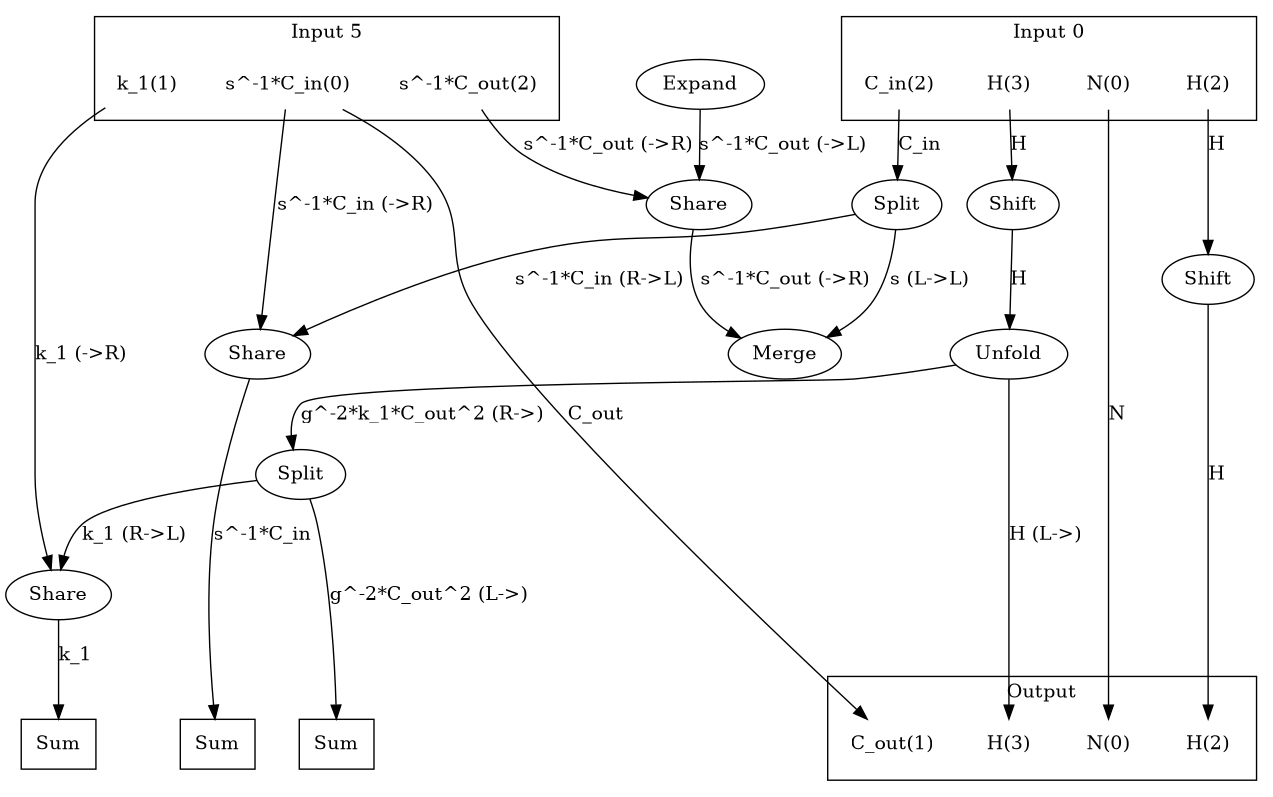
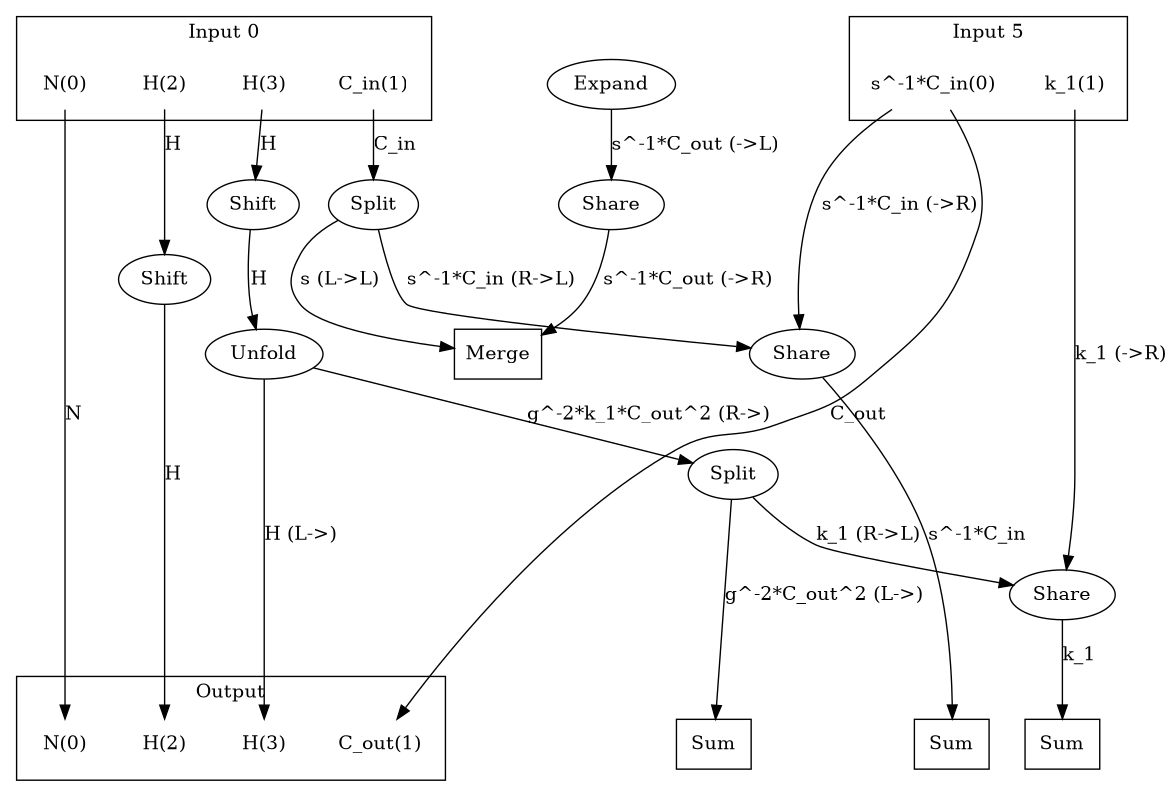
node "s^-1*C_out(2)": removed
node "C_in(2)": label "C_in(2)" -> "C_in(1)"
node "Merge": shape ellipse -> box
